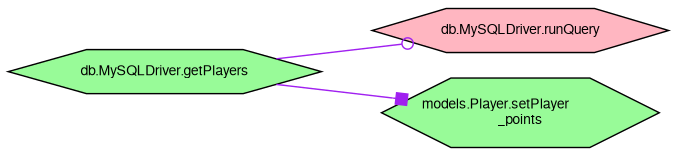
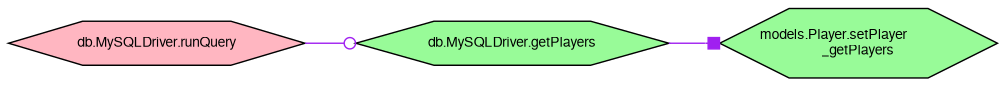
edge "db.MySQLDriver.getPlayers" -> "db.MySQLDriver.runQuery": reversed
node "models.Player.setPlayer _points": label "models.Player.setPlayer _points" -> "models.Player.setPlayer _getPlayers"
